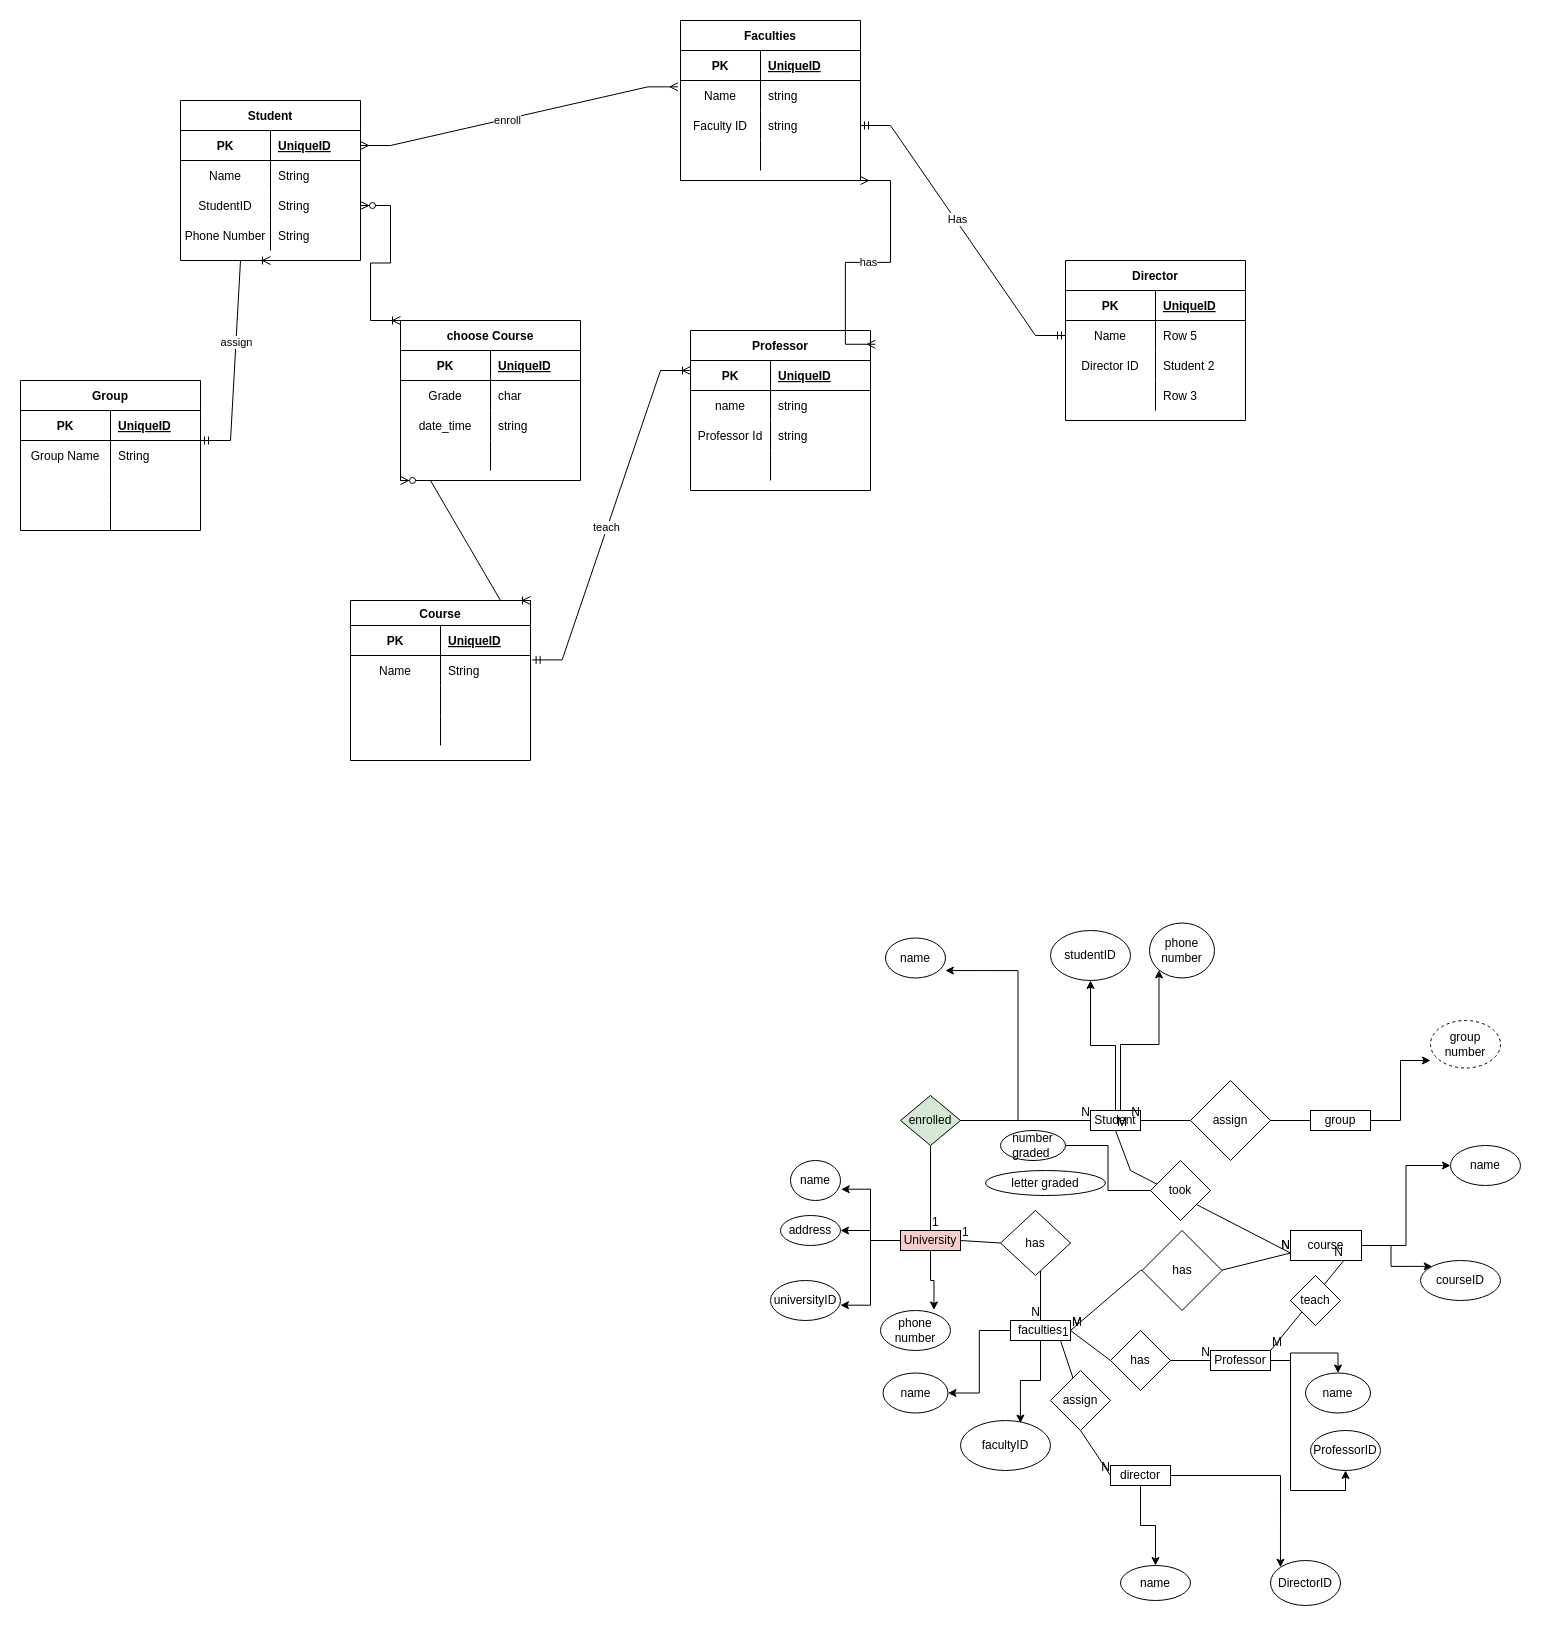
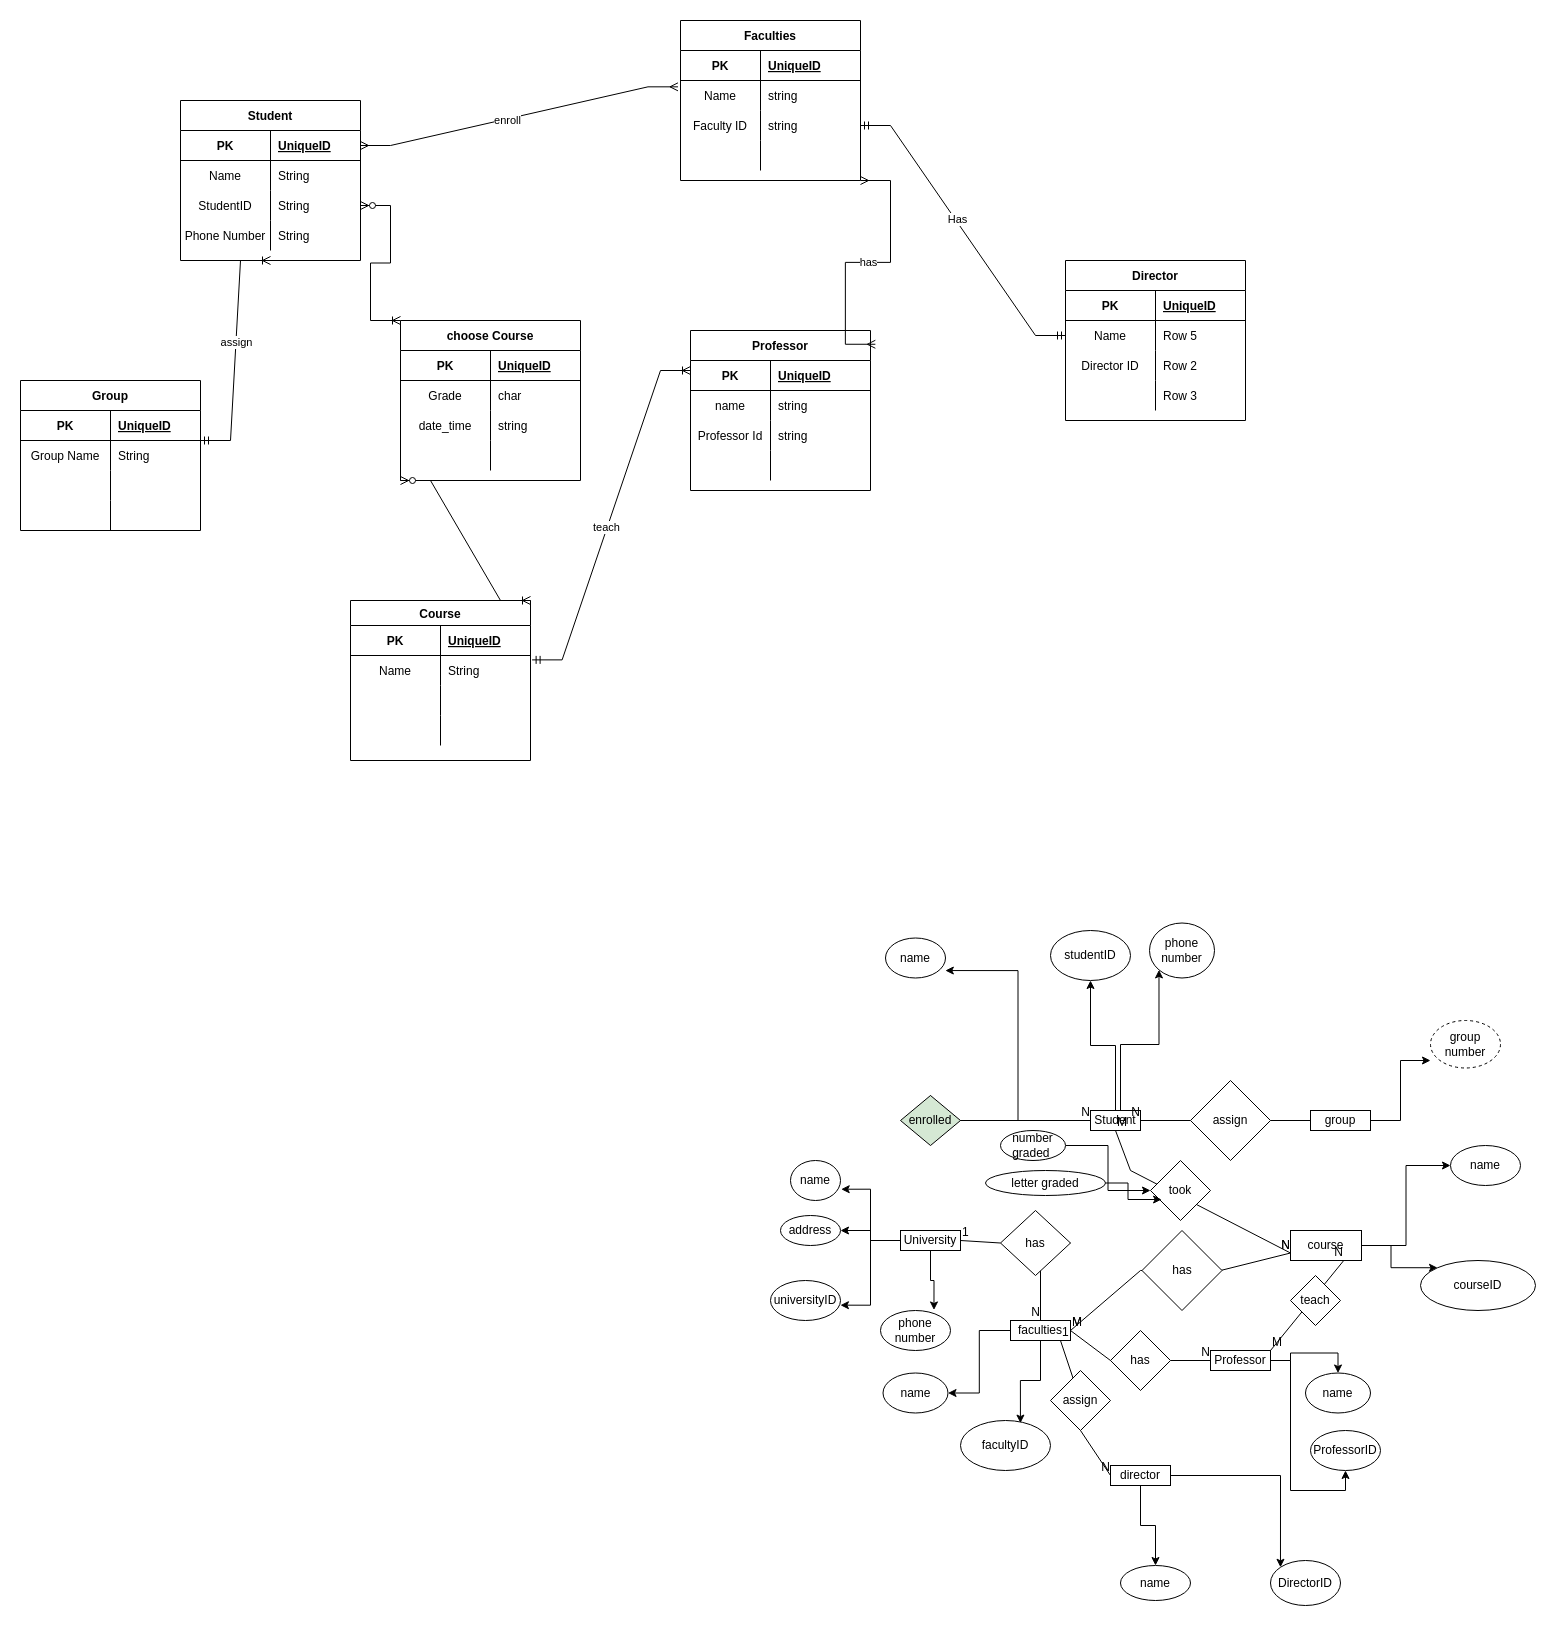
node "Student 2": label "Student 2" -> "Row 2"
edge "enrolled" -- "University": removed, label "1"
edge "number graded" -- "took": arrowhead none -> classic
edge "letter graded" -> "took": added
node "University": fillcolor #f8cecc -> #ffffff
node "courseID": size 80x40 -> 115x50
